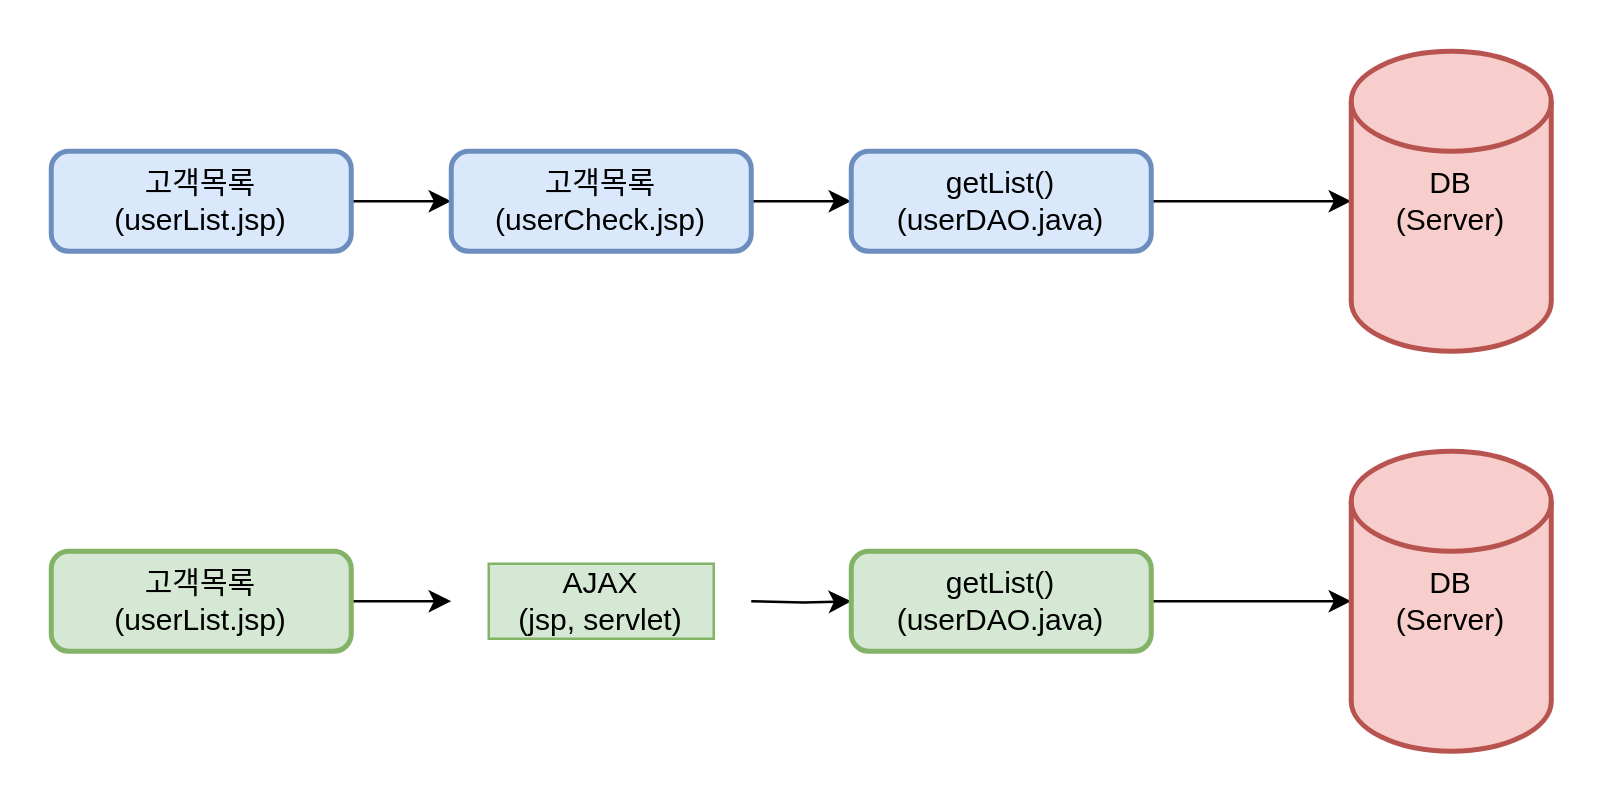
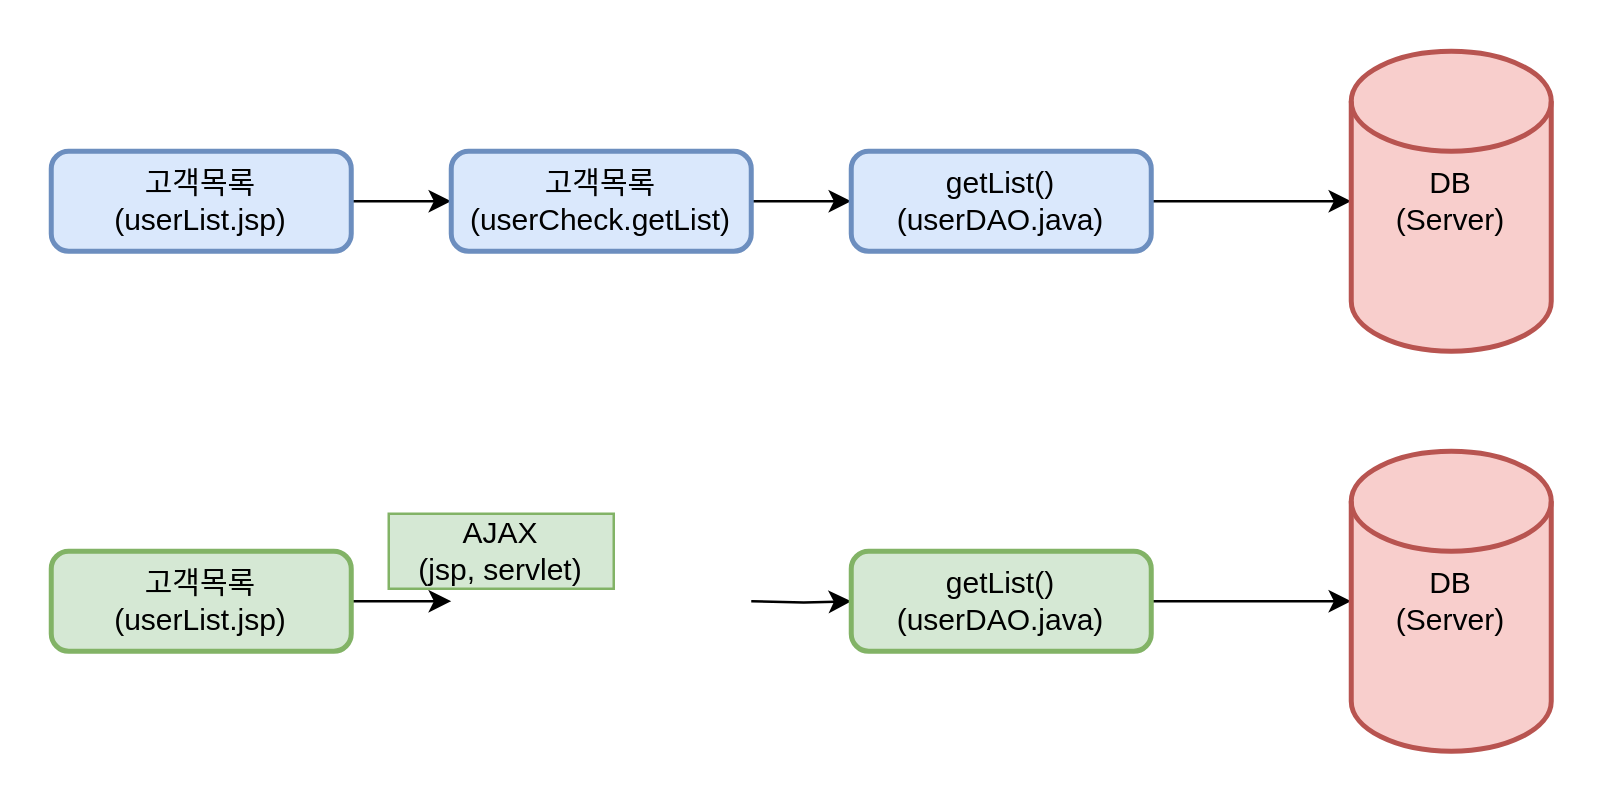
node "고객목록 (userCheck.jsp)": label "고객목록 (userCheck.jsp)" -> "고객목록 (userCheck.getList)"
node "AJAX (jsp, servlet)": moved (601, 601) -> (501, 551)
